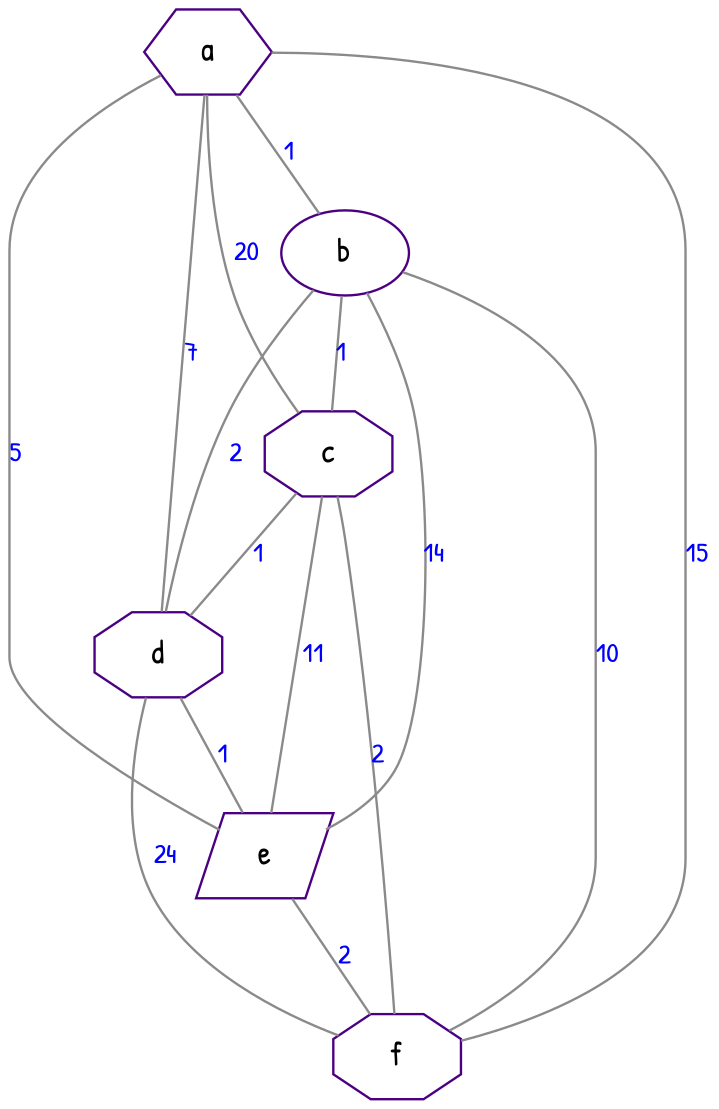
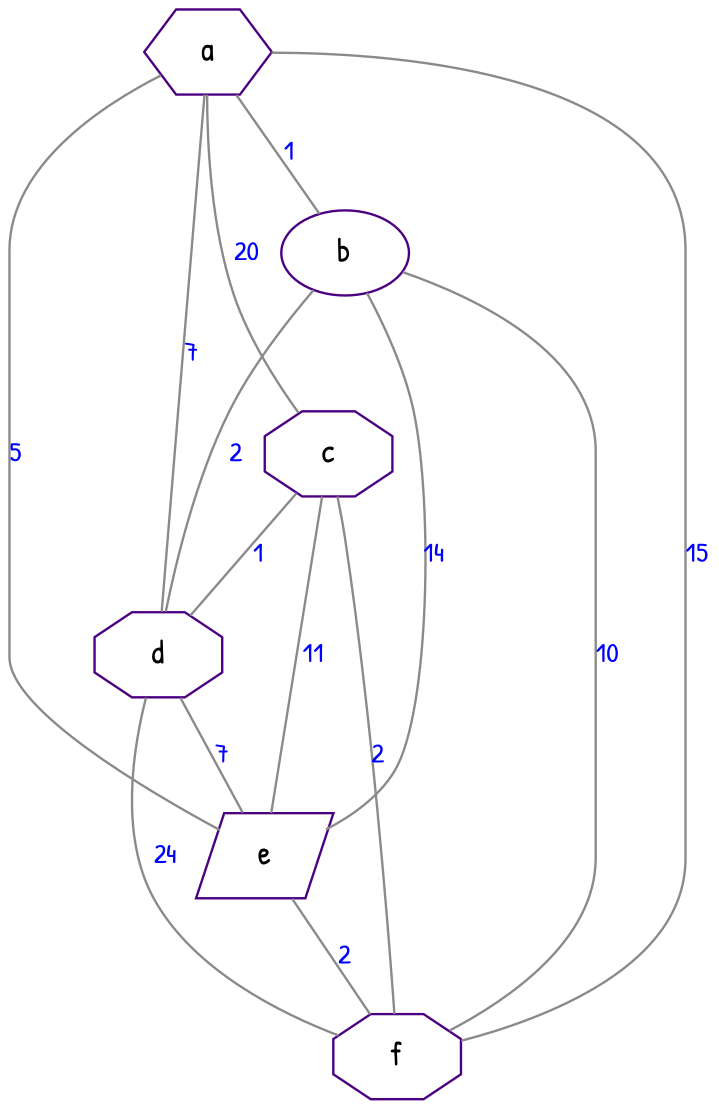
edge "b" -- "c": removed, label "1"
edge "d" -- "e": label "1" -> "7"
